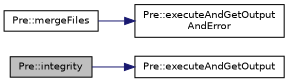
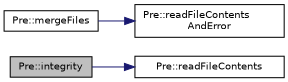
node "Pre::executeAndGetOutput AndError": label "Pre::executeAndGetOutput AndError" -> "Pre::readFileContents AndError"
node "Pre::executeAndGetOutput": label "Pre::executeAndGetOutput" -> "Pre::readFileContents"
